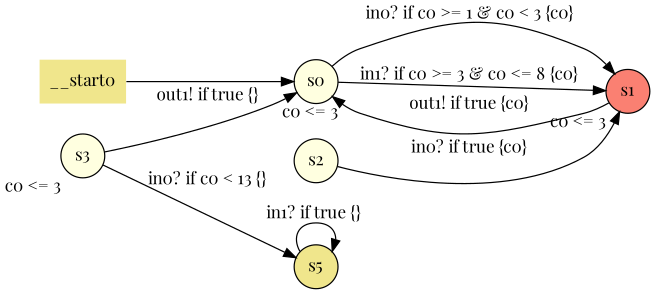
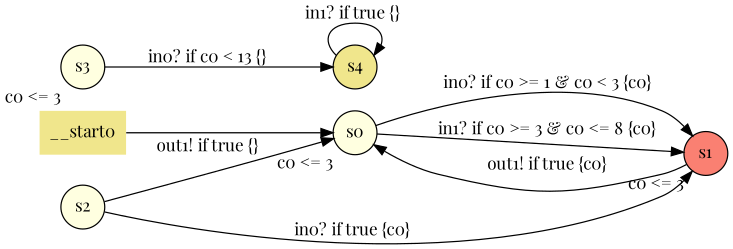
edge "s3 c0 <= 3" -> "s0 c0 <= 3": now "s2" -> "s0 c0 <= 3"
node "s5": label "s5" -> "s4"
